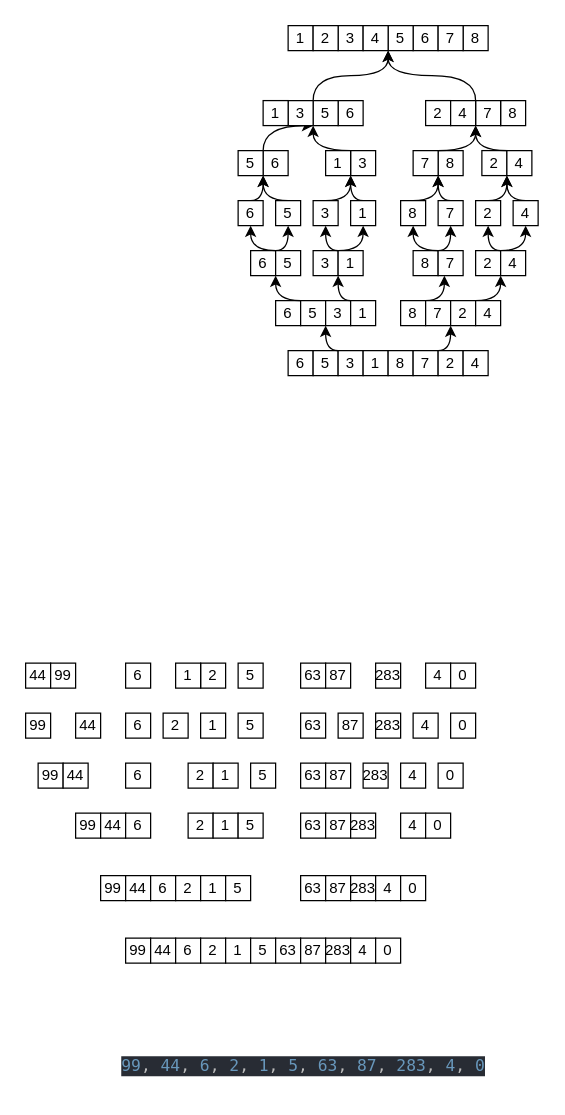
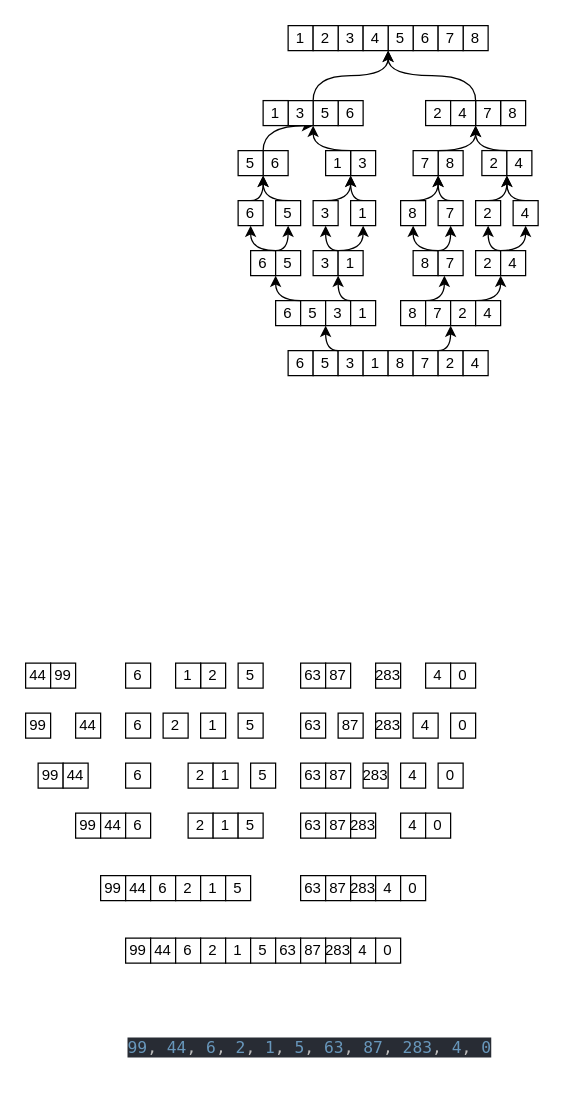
node "99, 44, 6, 2, 1, 5, 63, 87, 283, 4, 0": moved (319, 1069) -> (326, 1051)
